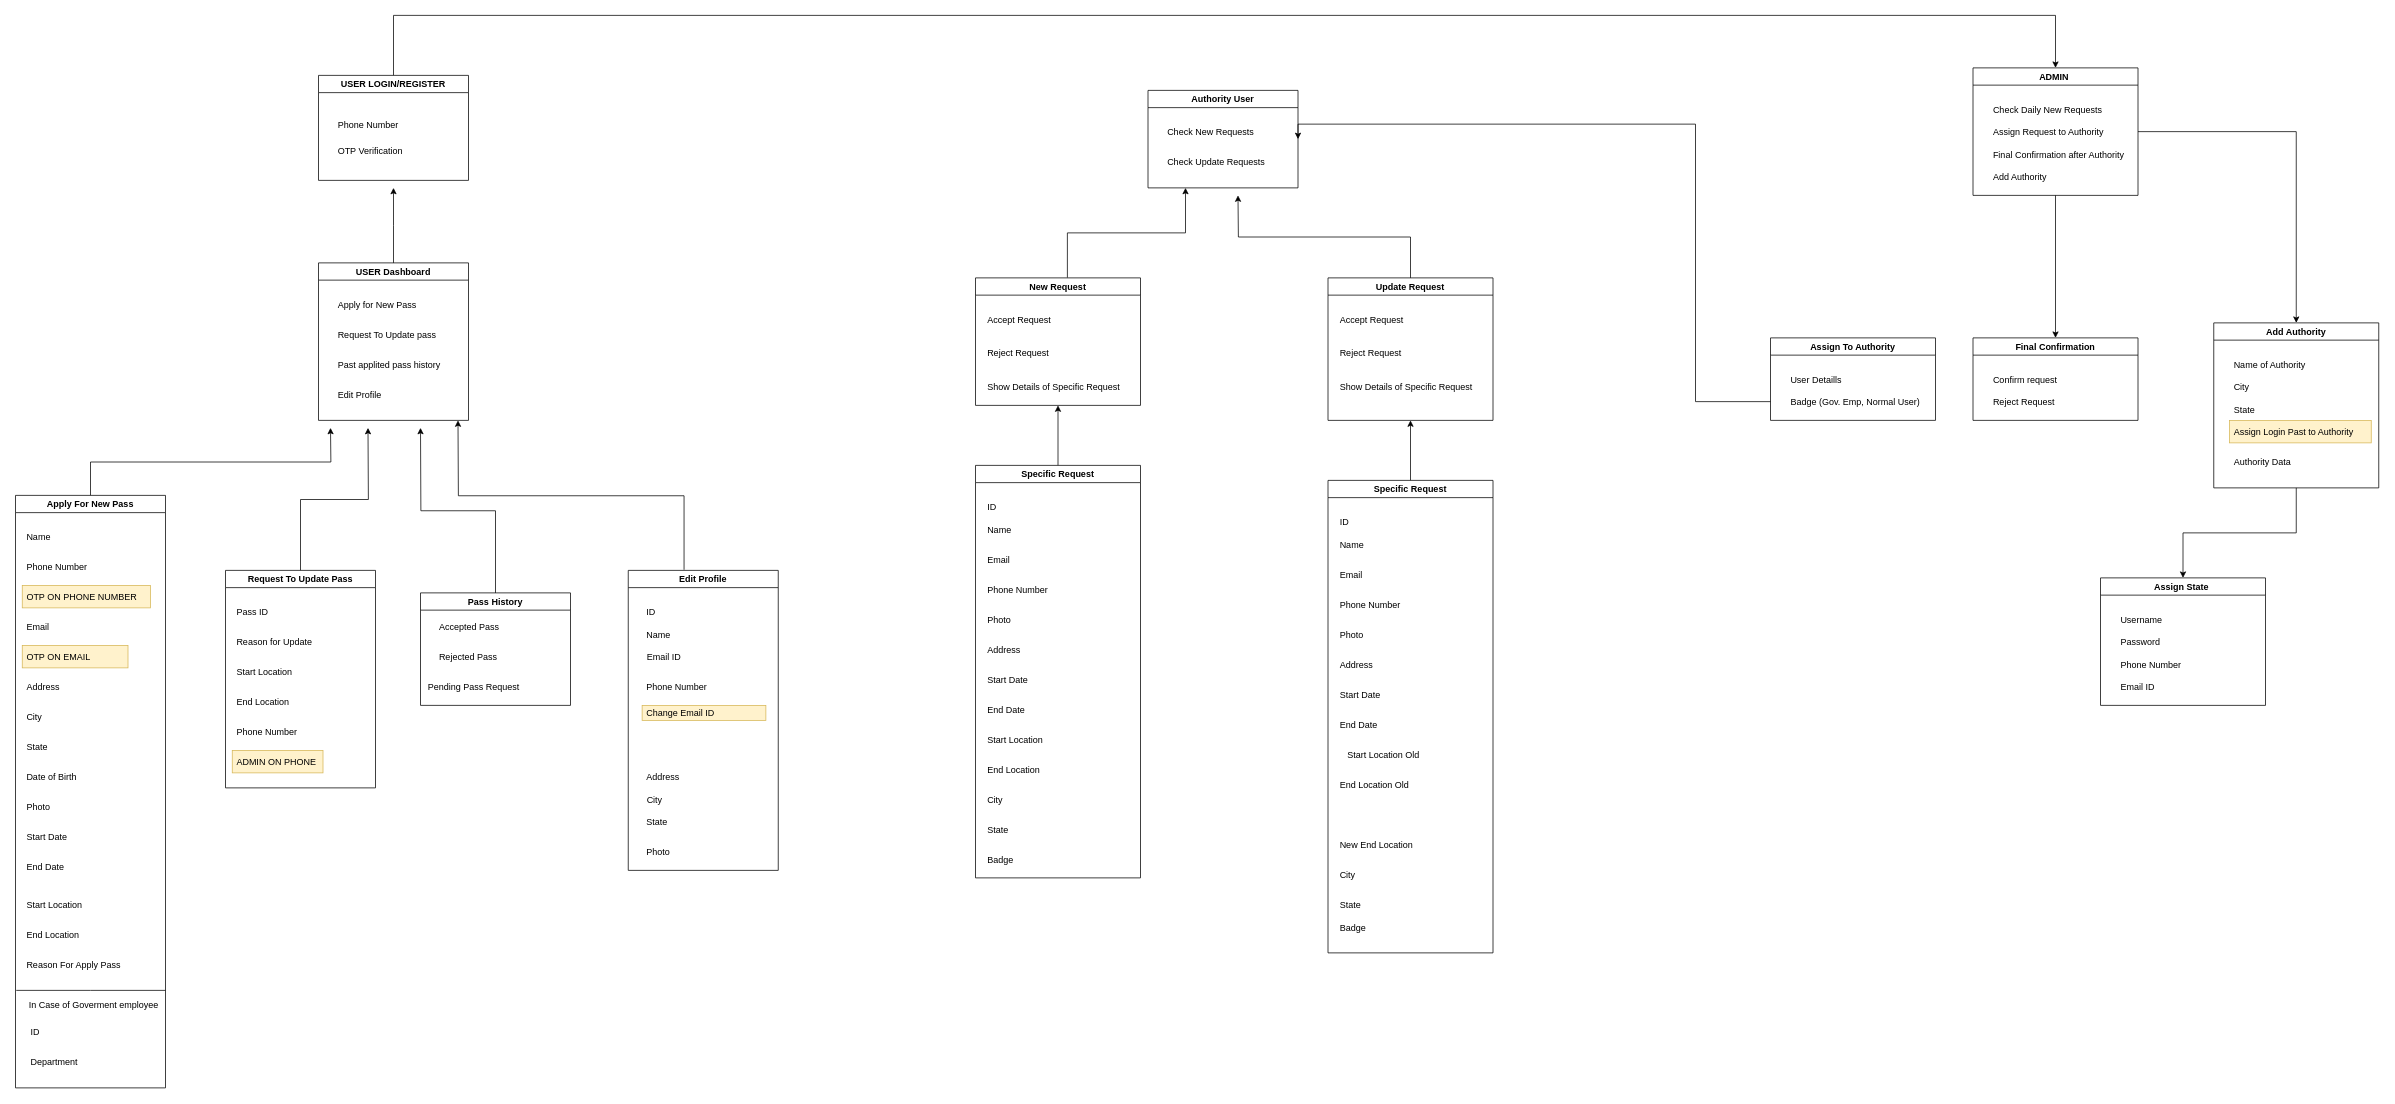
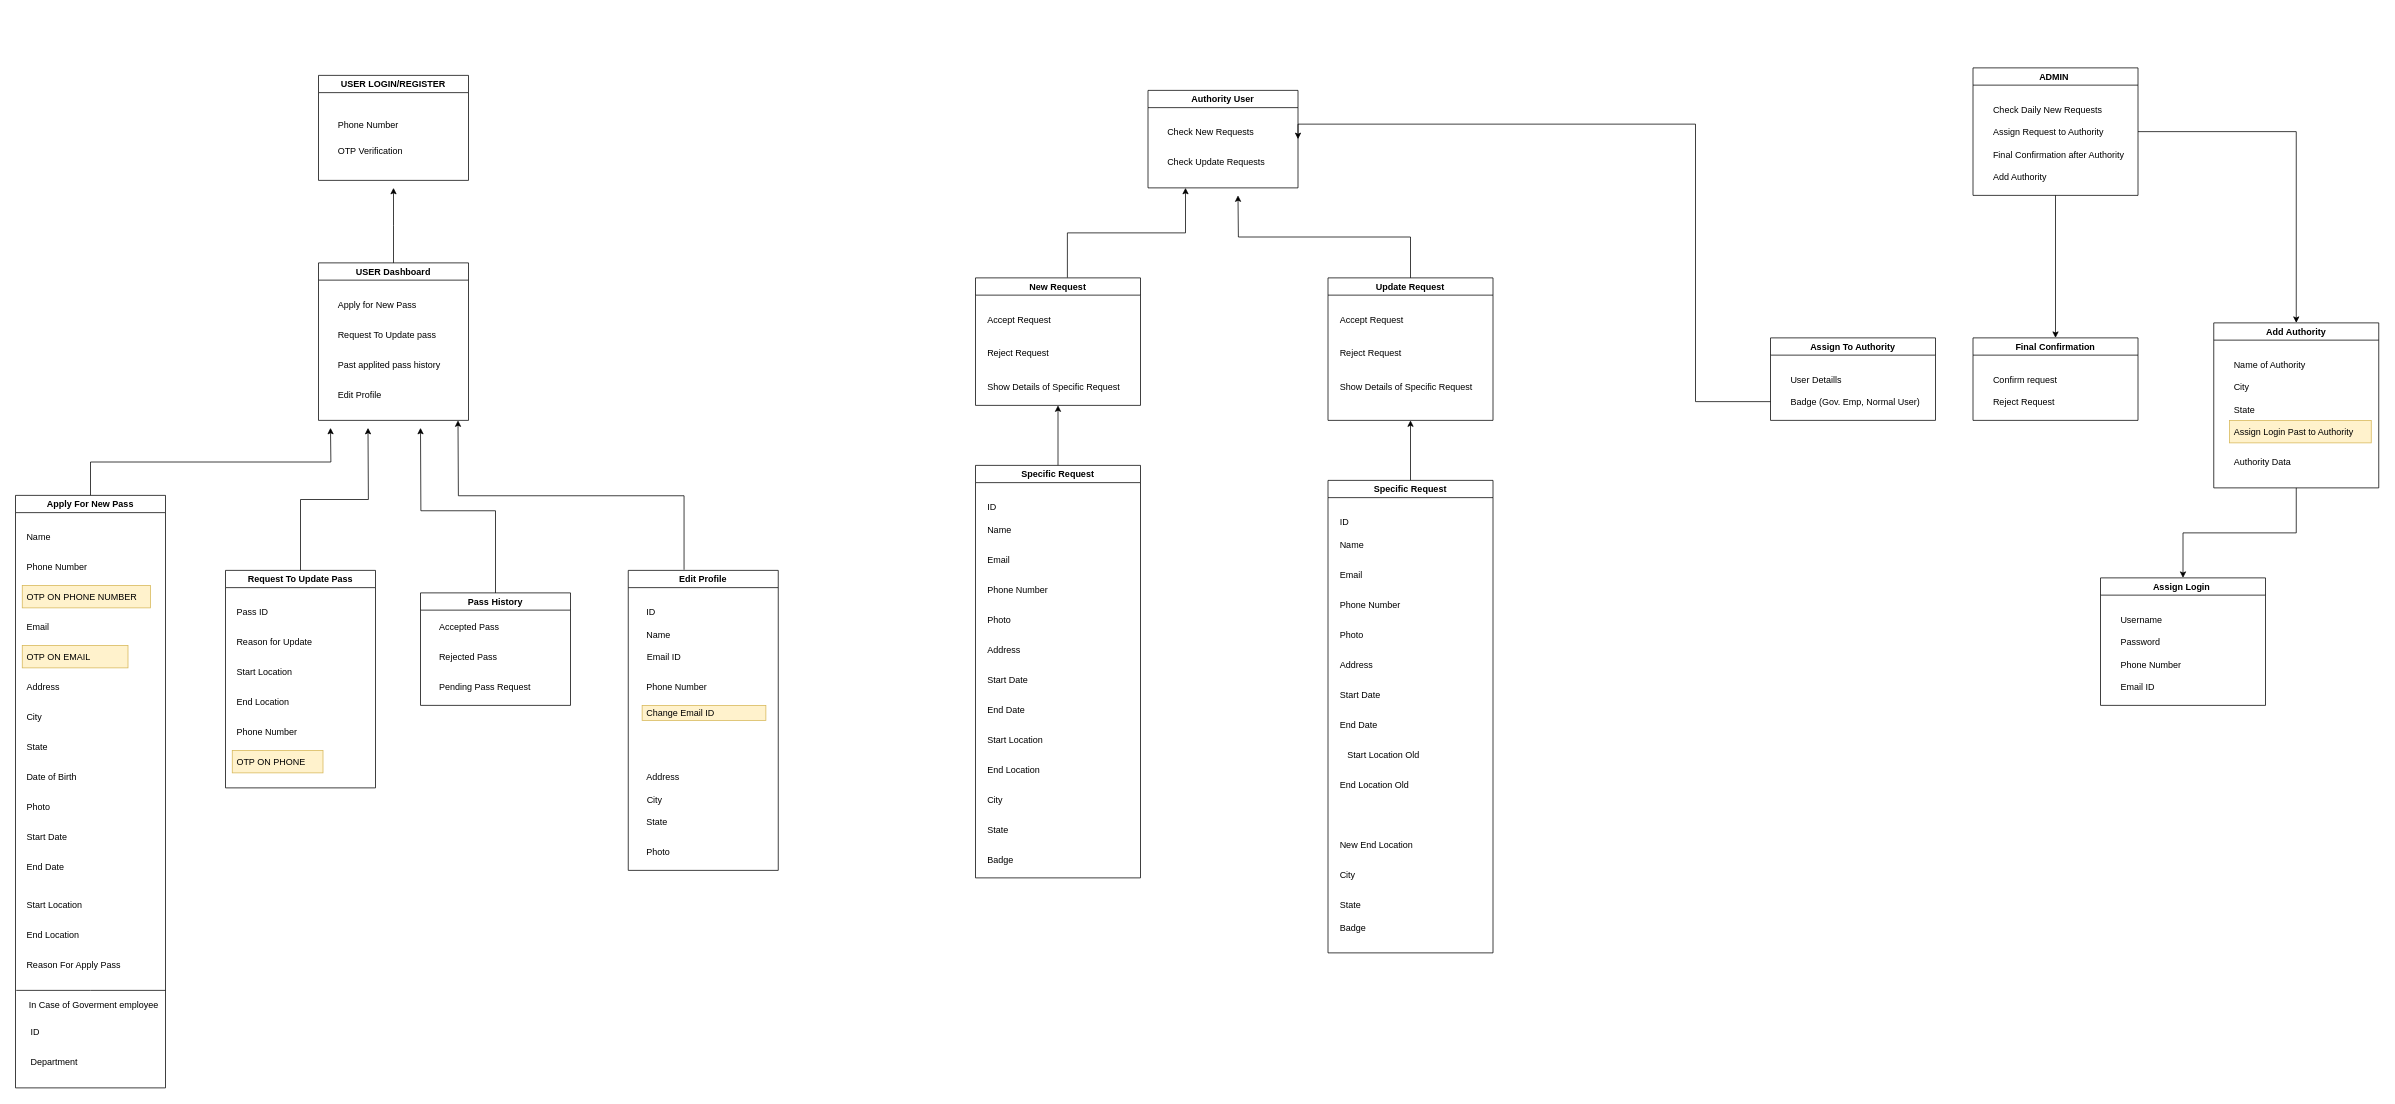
edge "USER LOGIN/REGISTER" -> "ADMIN": removed
node "Assign State": label "Assign State" -> "Assign Login"
node "Pending Pass Request": moved (476, 687) -> (488, 687)
node "ADMIN ON PHONE": label "ADMIN ON PHONE" -> "OTP ON PHONE"
